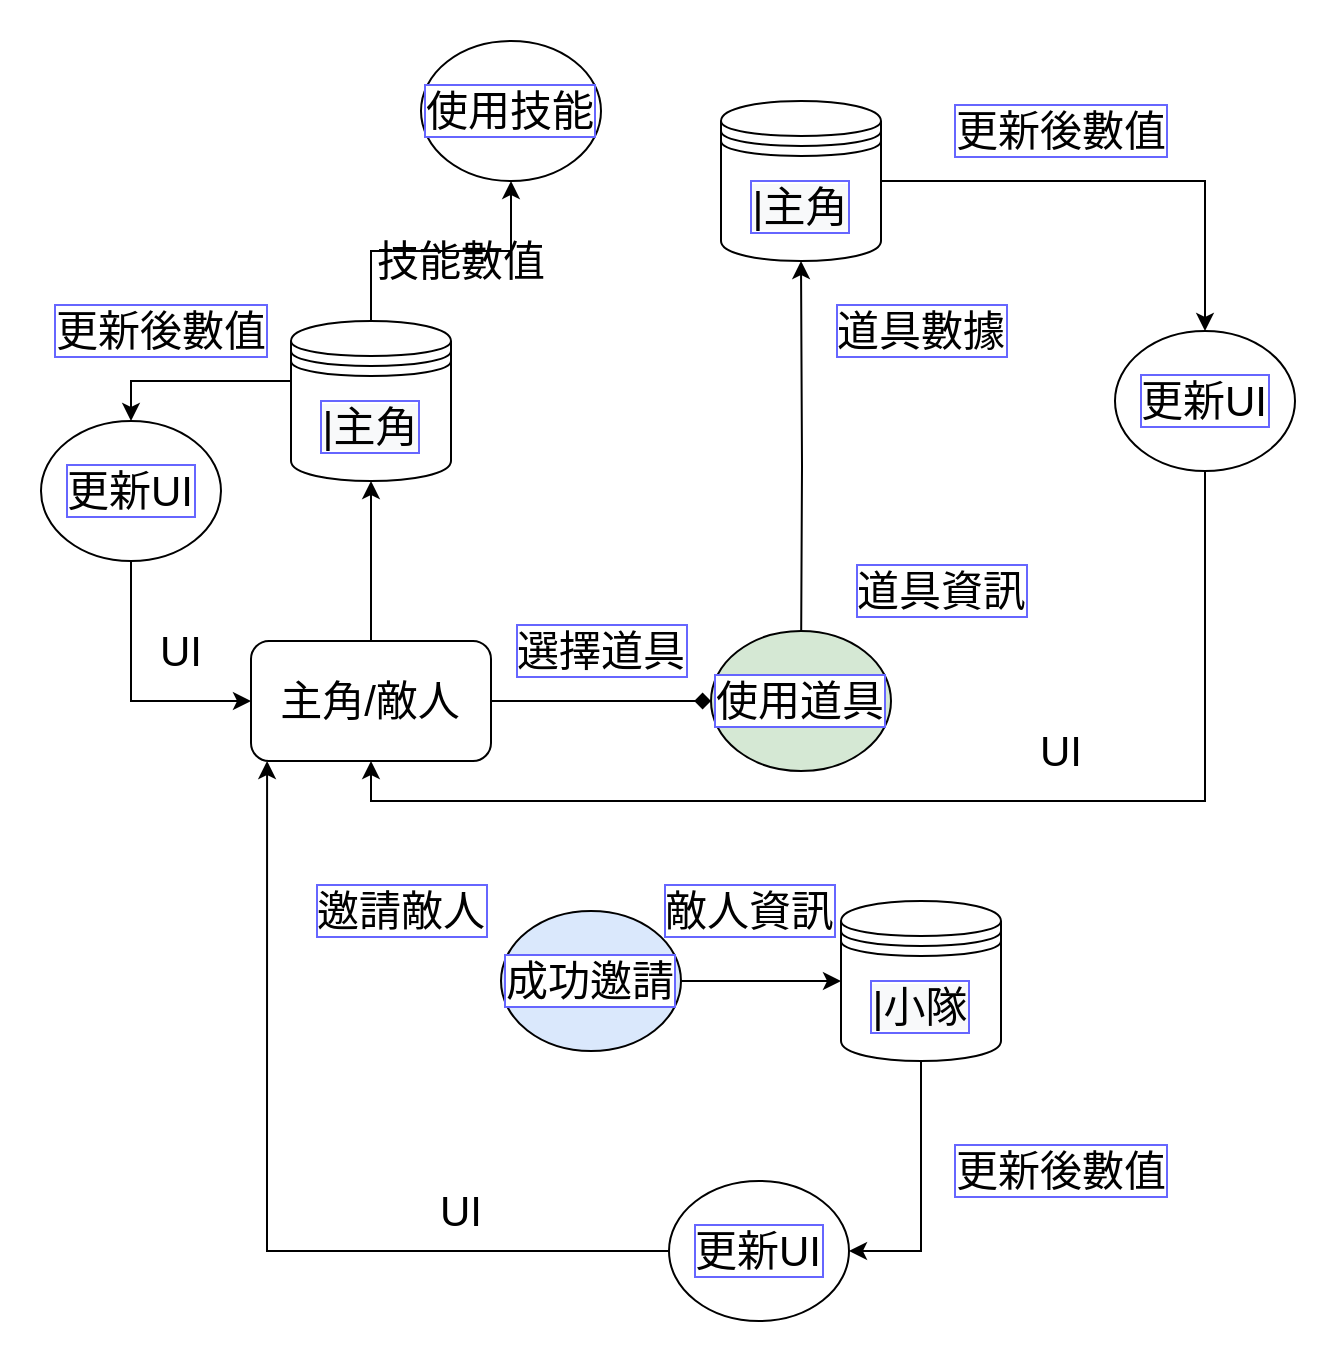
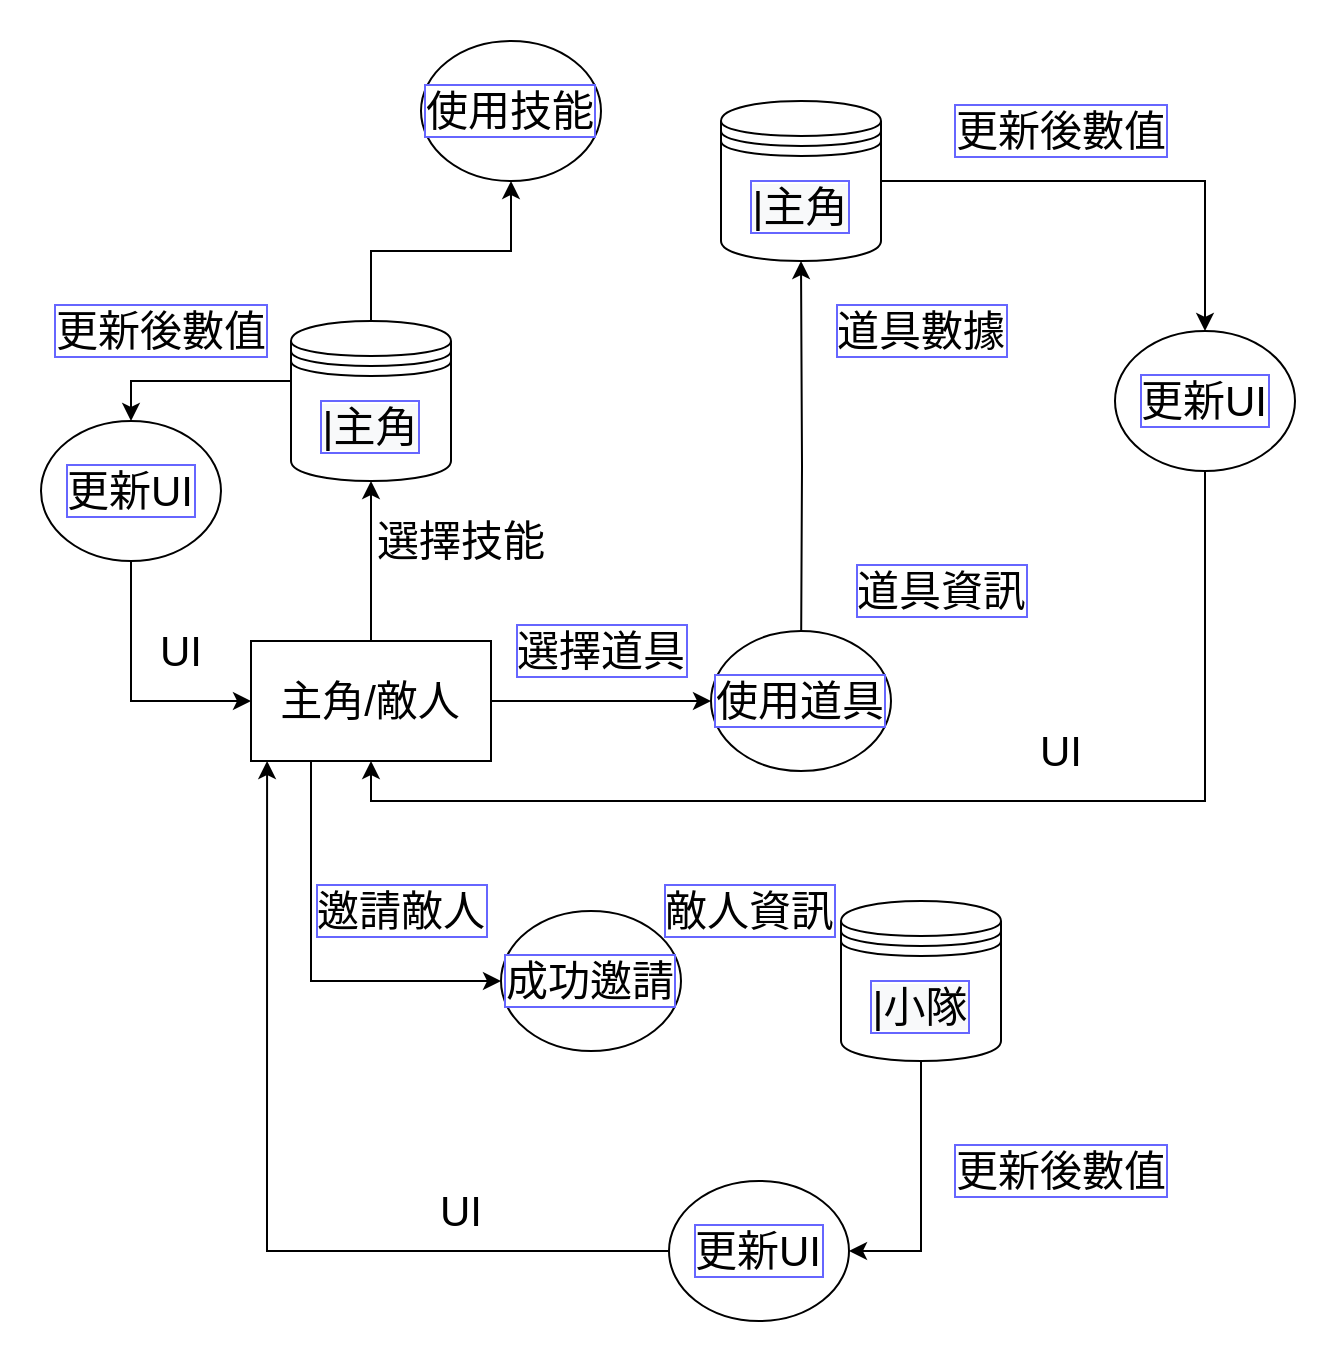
node "技能數值": removed
node "選擇技能": added
node "主角/敵人": shape rounded rectangle -> rectangle
edge "主角/敵人" -> "使用道具": arrowhead diamond -> classic
node "使用道具": fillcolor #d5e8d4 -> #ffffff
edge "主角/敵人" -> "成功邀請": added
node "成功邀請": fillcolor #dae8fc -> #ffffff
edge "成功邀請" -> "|小隊": removed
